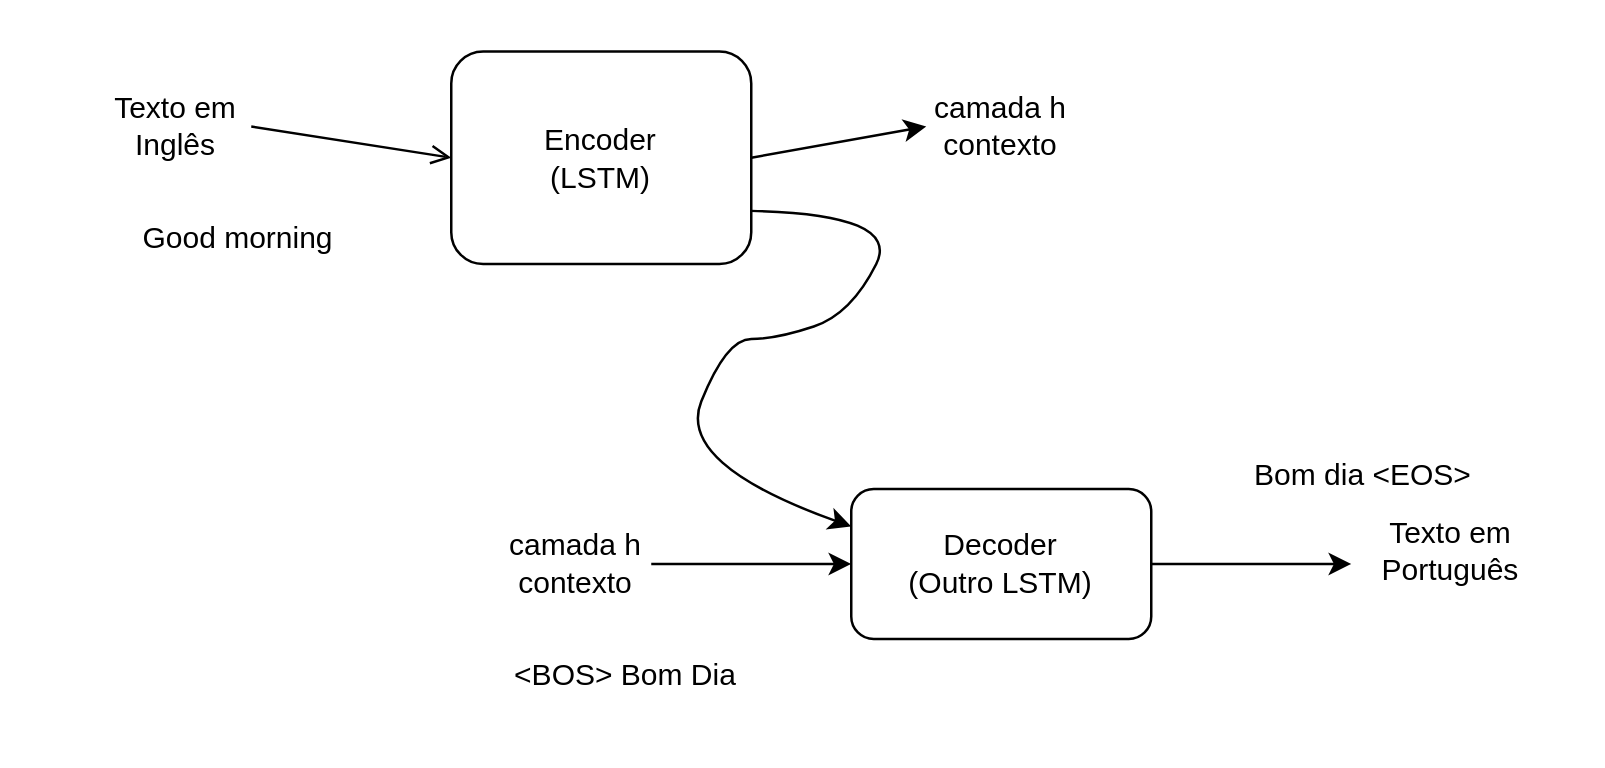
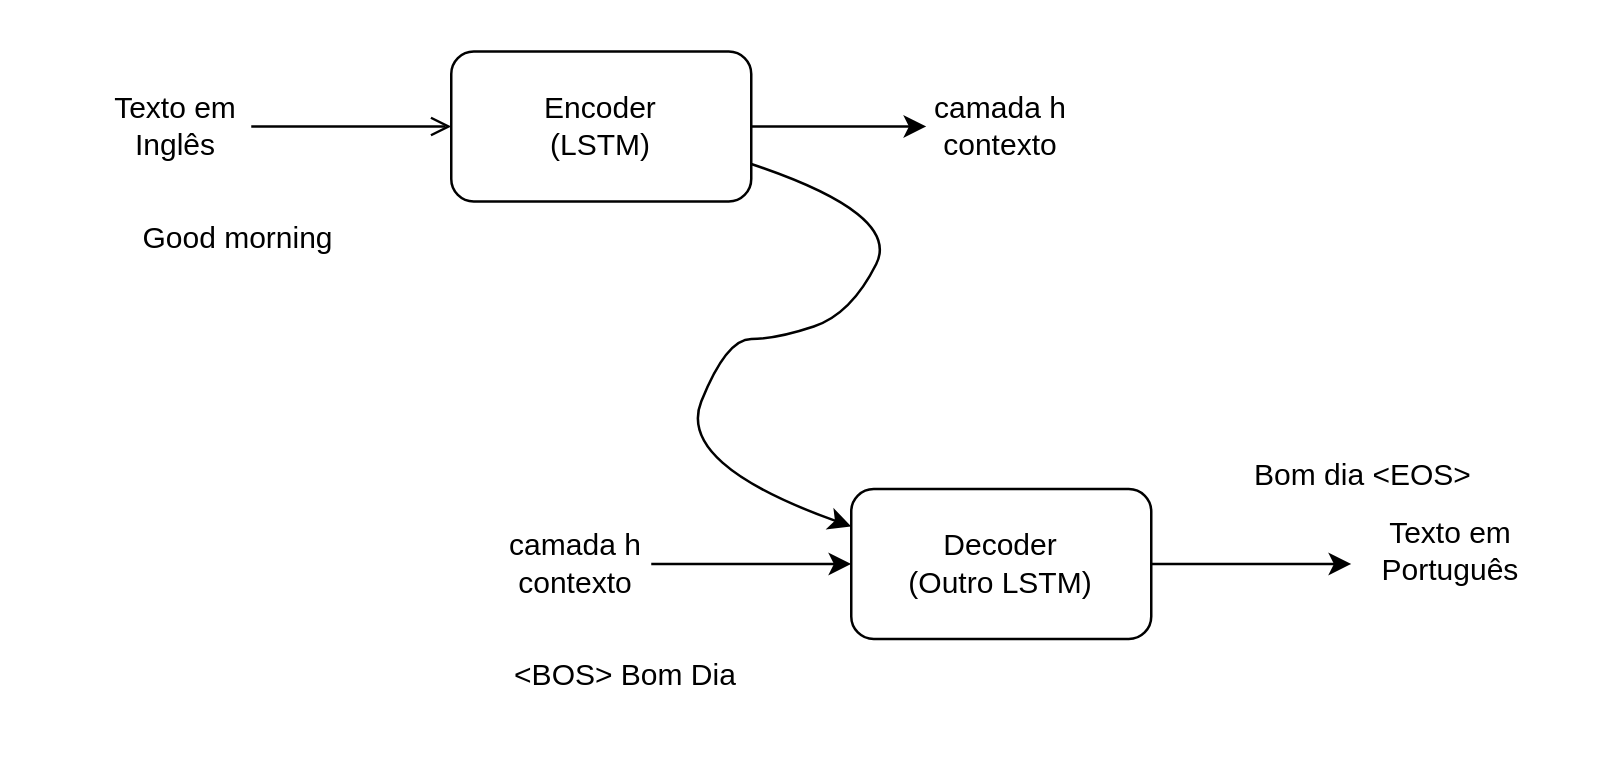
node "Encoder (LSTM)": size 300x213 -> 300x150
